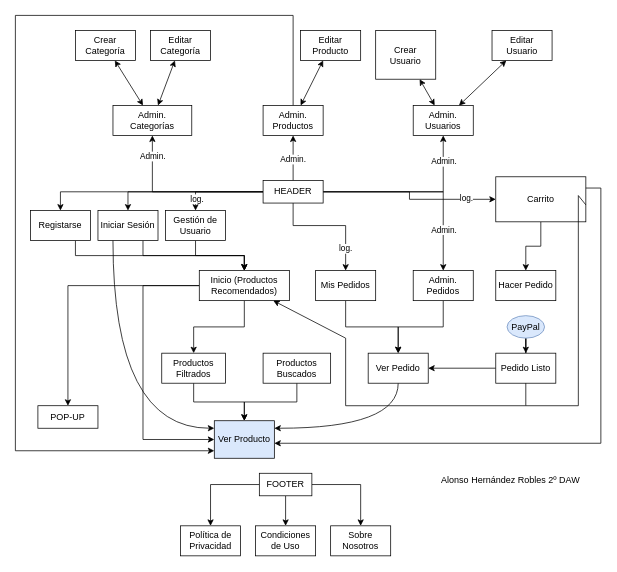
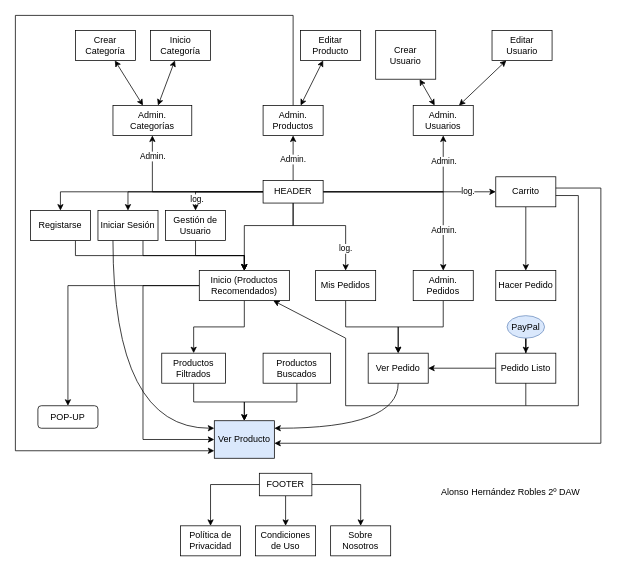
node "Editar Categoría": label "Editar Categoría" -> "Inicio Categoría"
node "Carrito": size 90x45 -> 60x30
edge "HEADER" -> "Inicio (Productos Recomendados)": added
node "POP-UP": shape rectangle -> rounded rectangle
node "Alonso Hernández Robles 2º DAW": moved (510, 480) -> (510, 492)
